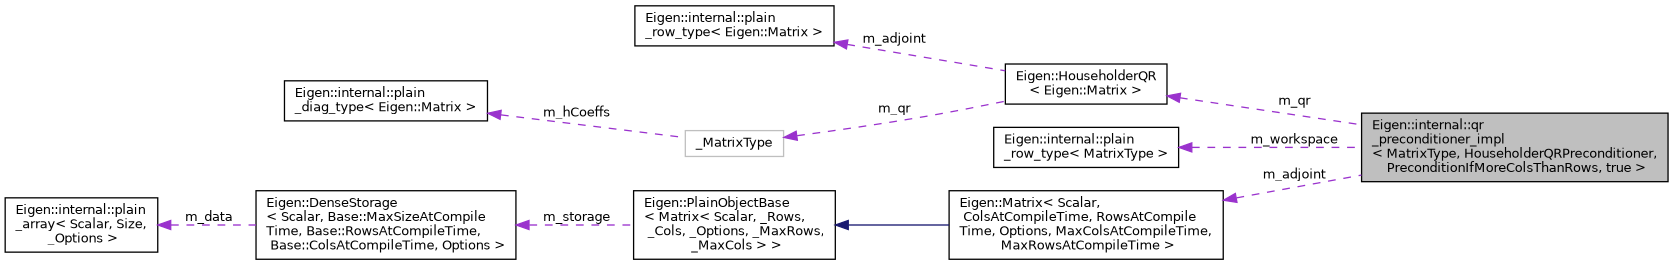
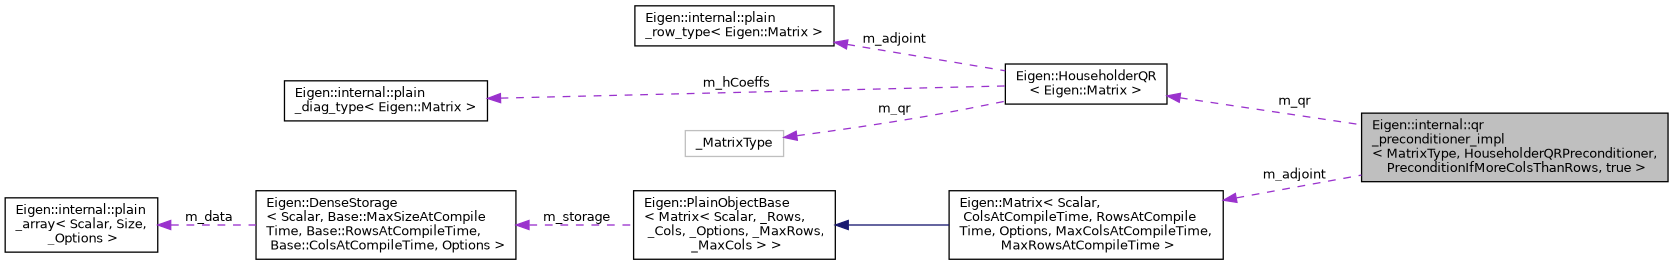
edge "_MatrixType" -> "Eigen::internal::plain _diag_type< Eigen::Matrix >": now "Eigen::HouseholderQR < Eigen::Matrix >" -> "Eigen::internal::plain _diag_type< Eigen::Matrix >"
node "Eigen::internal::plain _row_type< MatrixType >": removed
